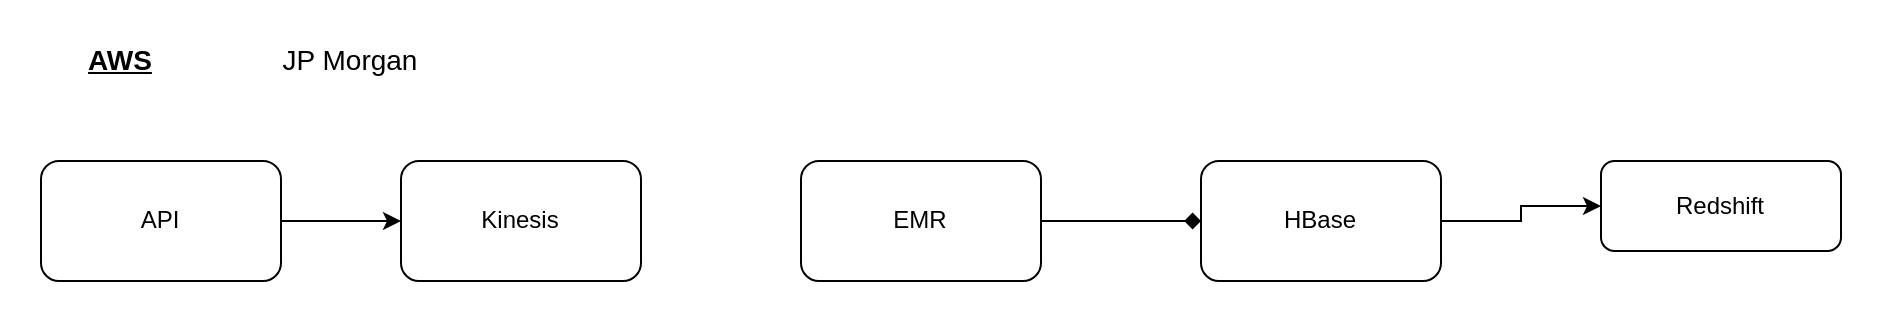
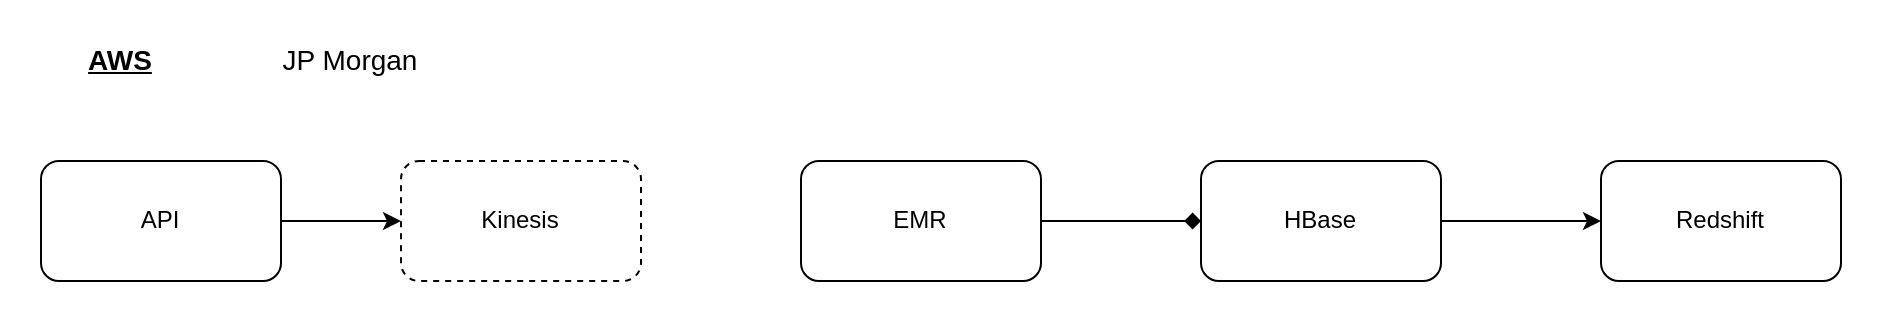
node "Redshift": size 240x90 -> 240x120
node "Kinesis": style solid -> dashed
